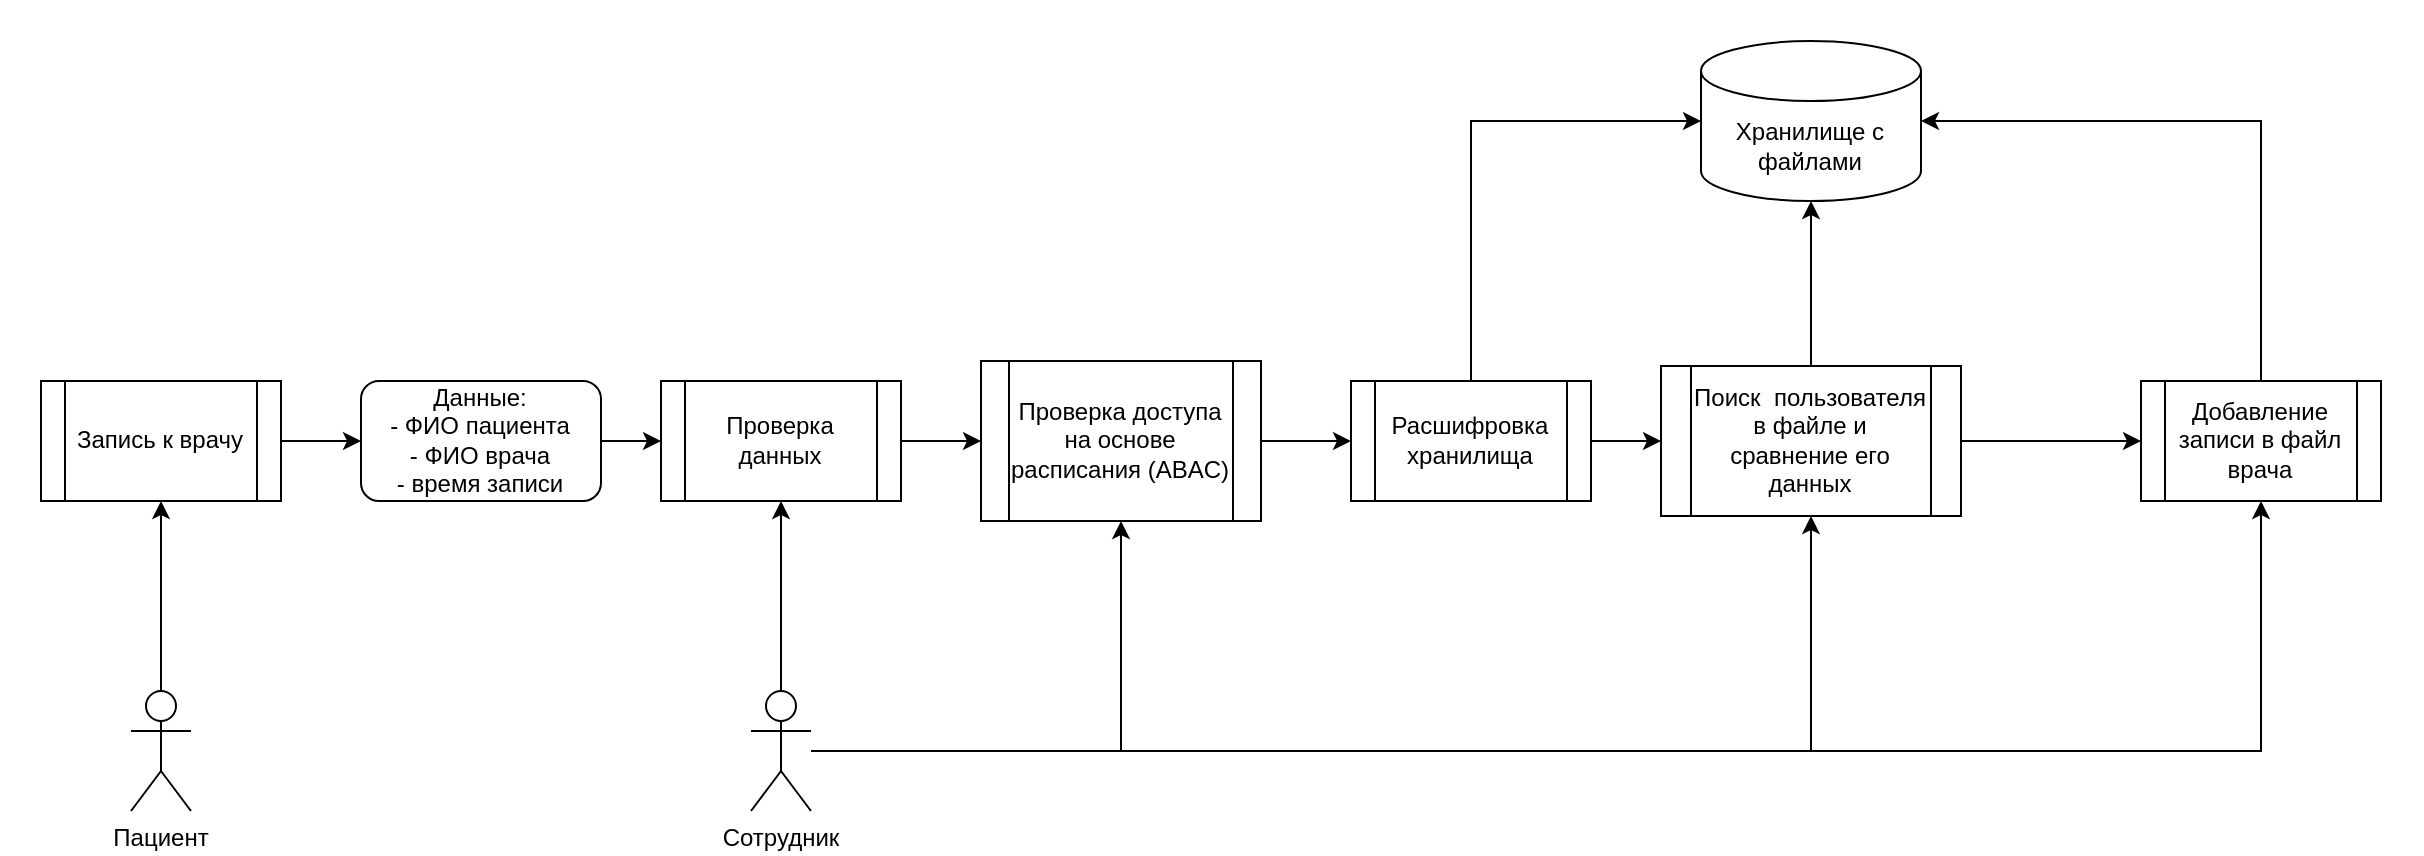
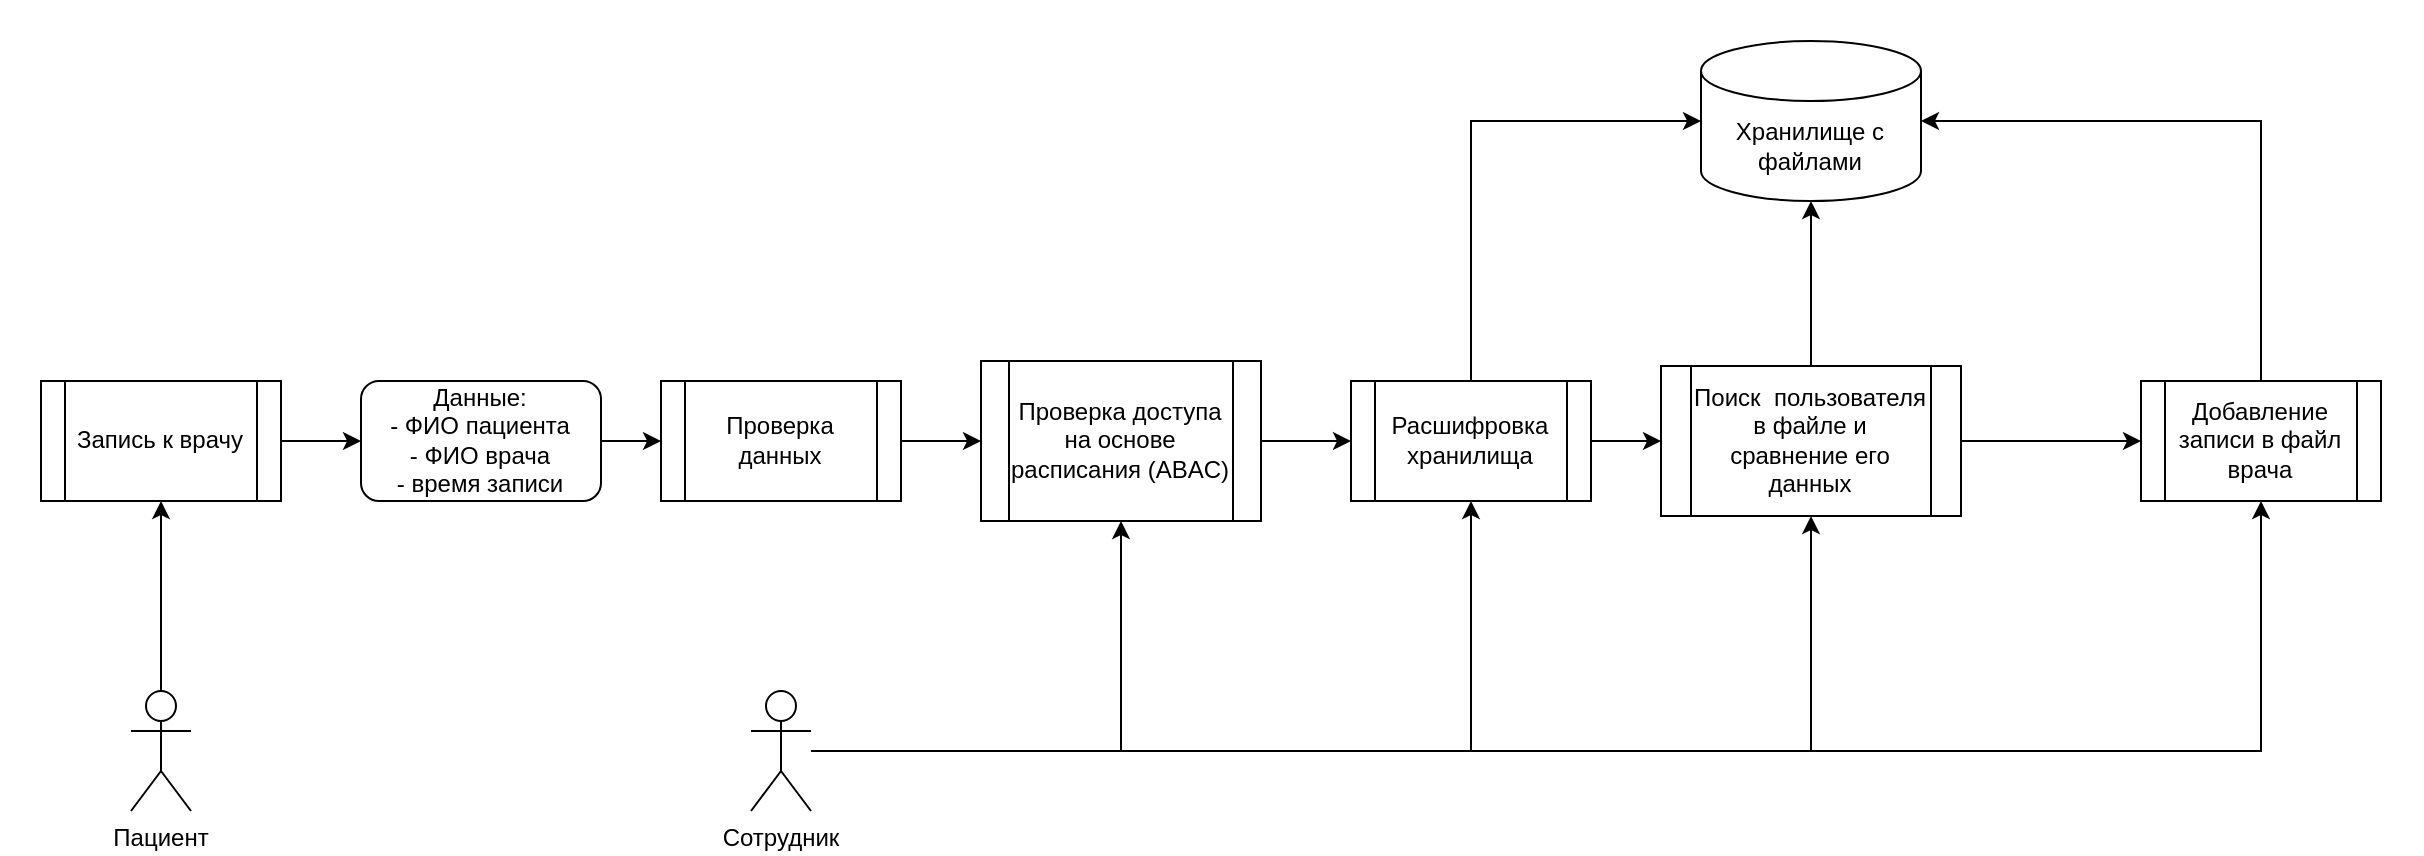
edge "Сотрудник ресепшена" -> "Проверка данных": now "Сотрудник ресепшена" -> "Расшифровка хранилища"
